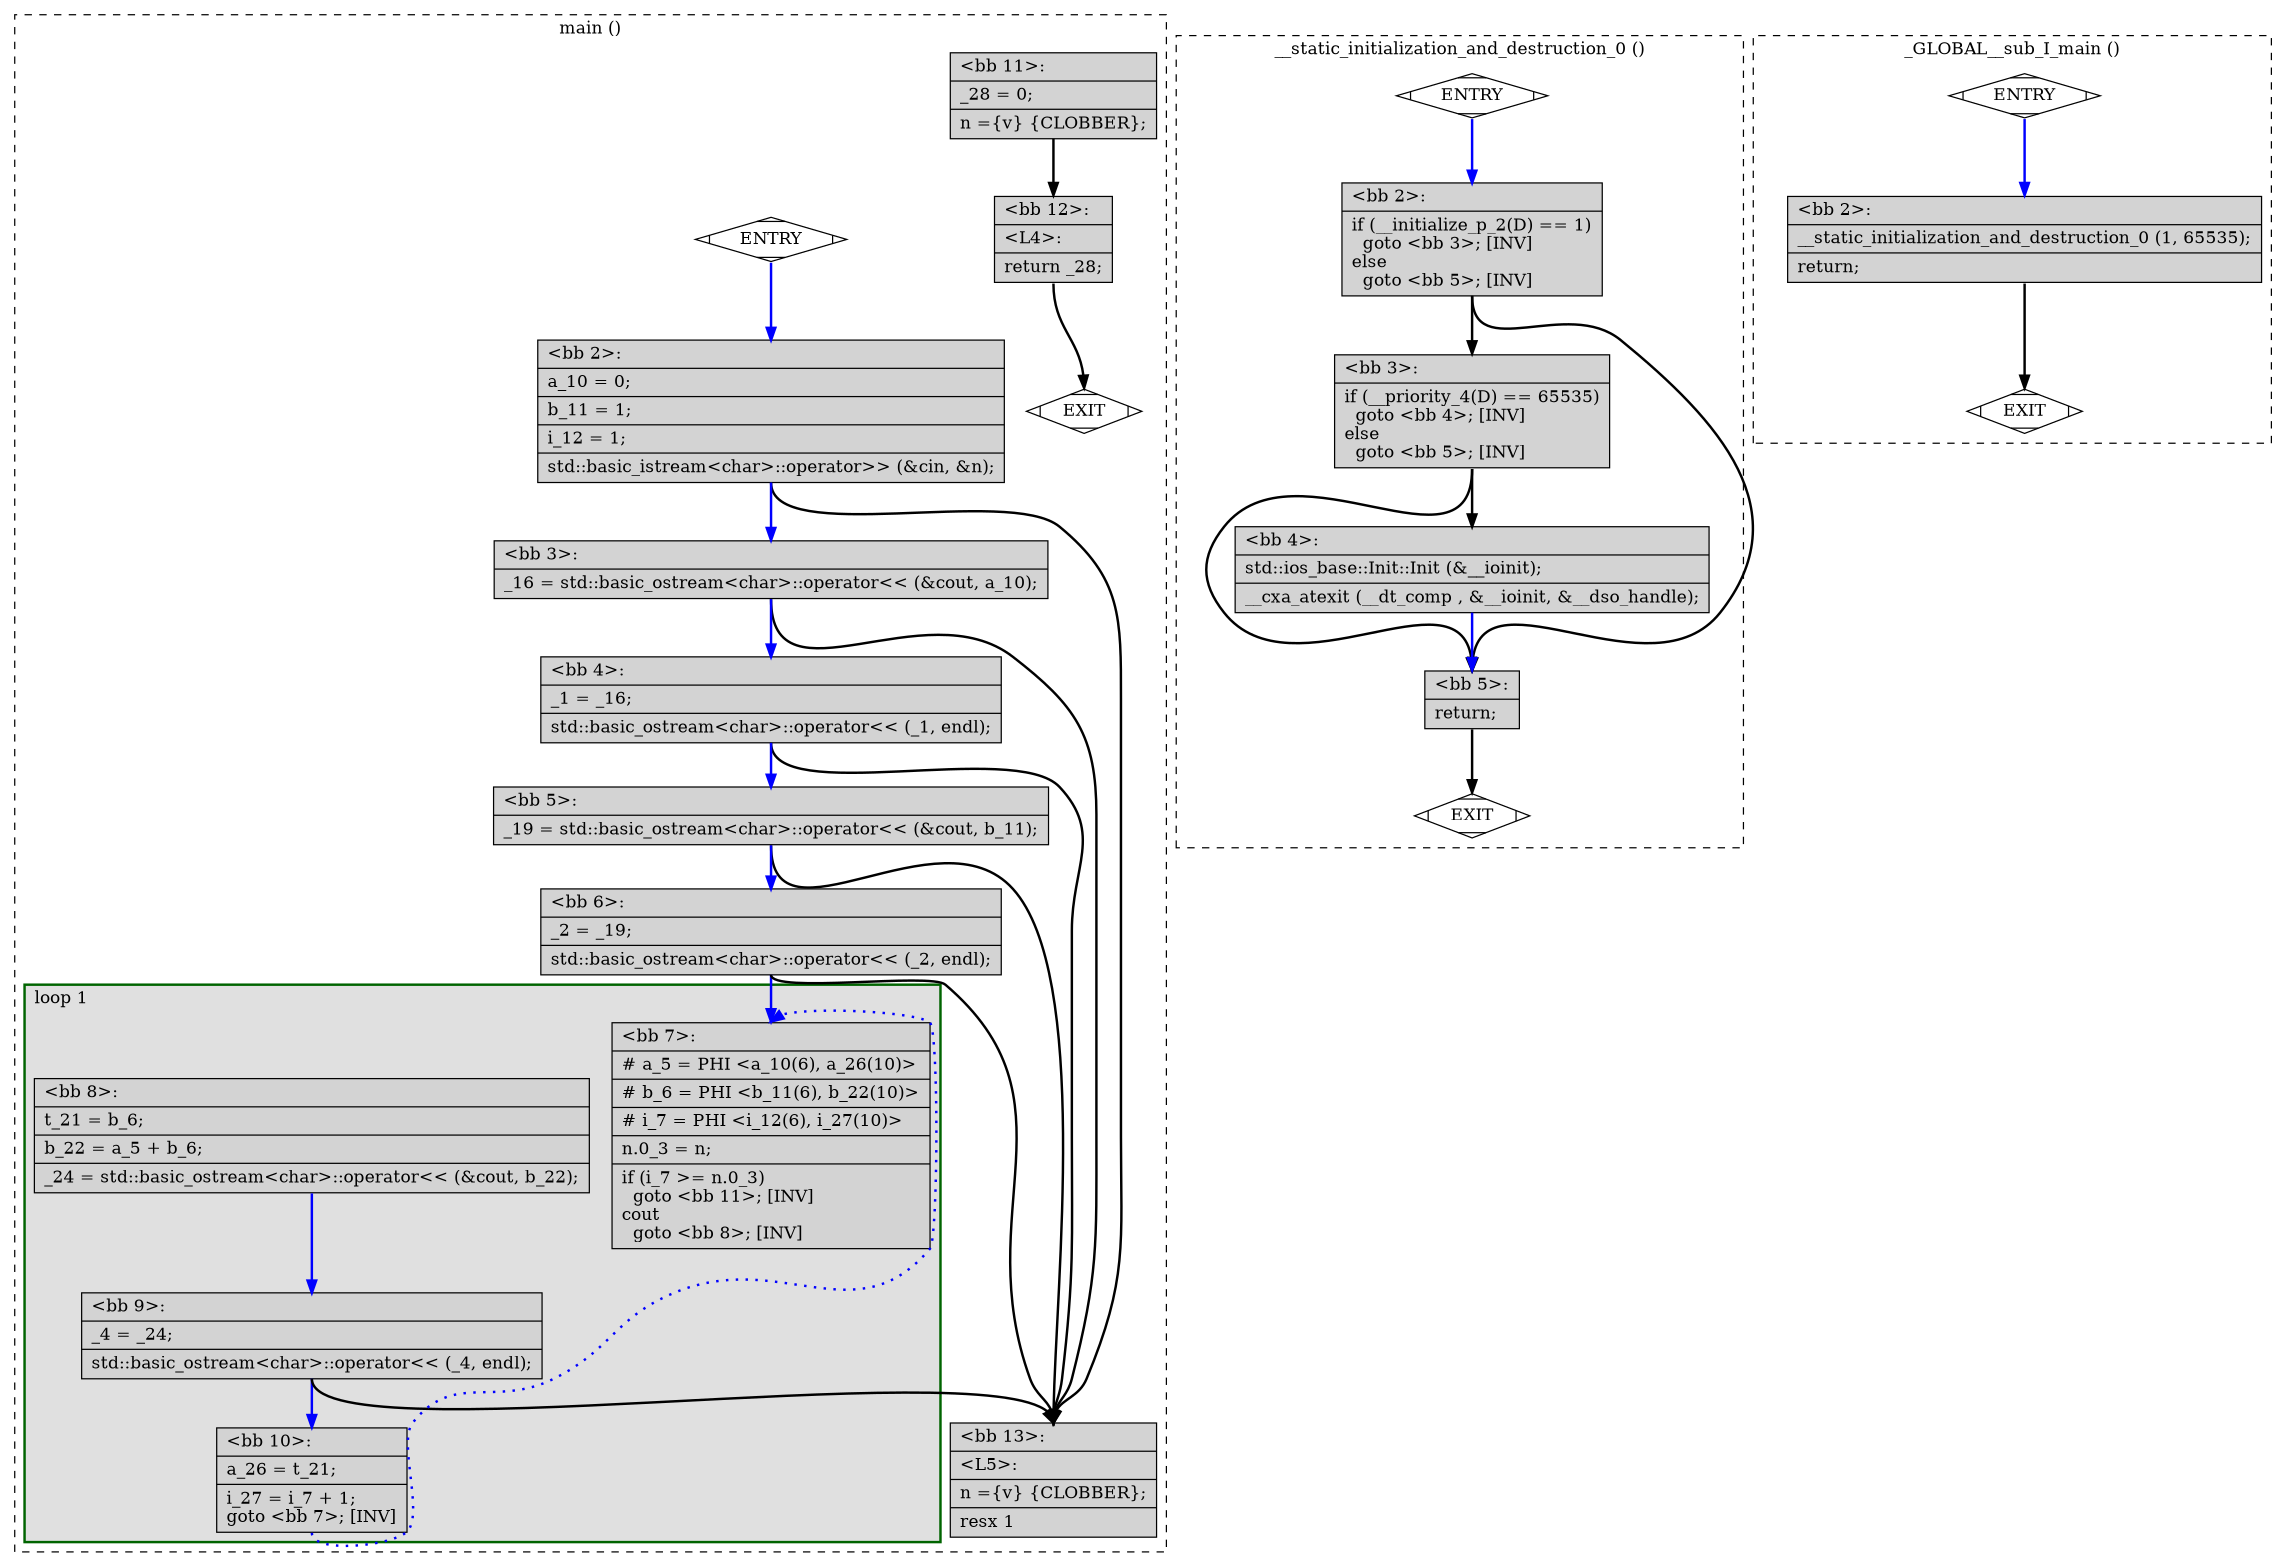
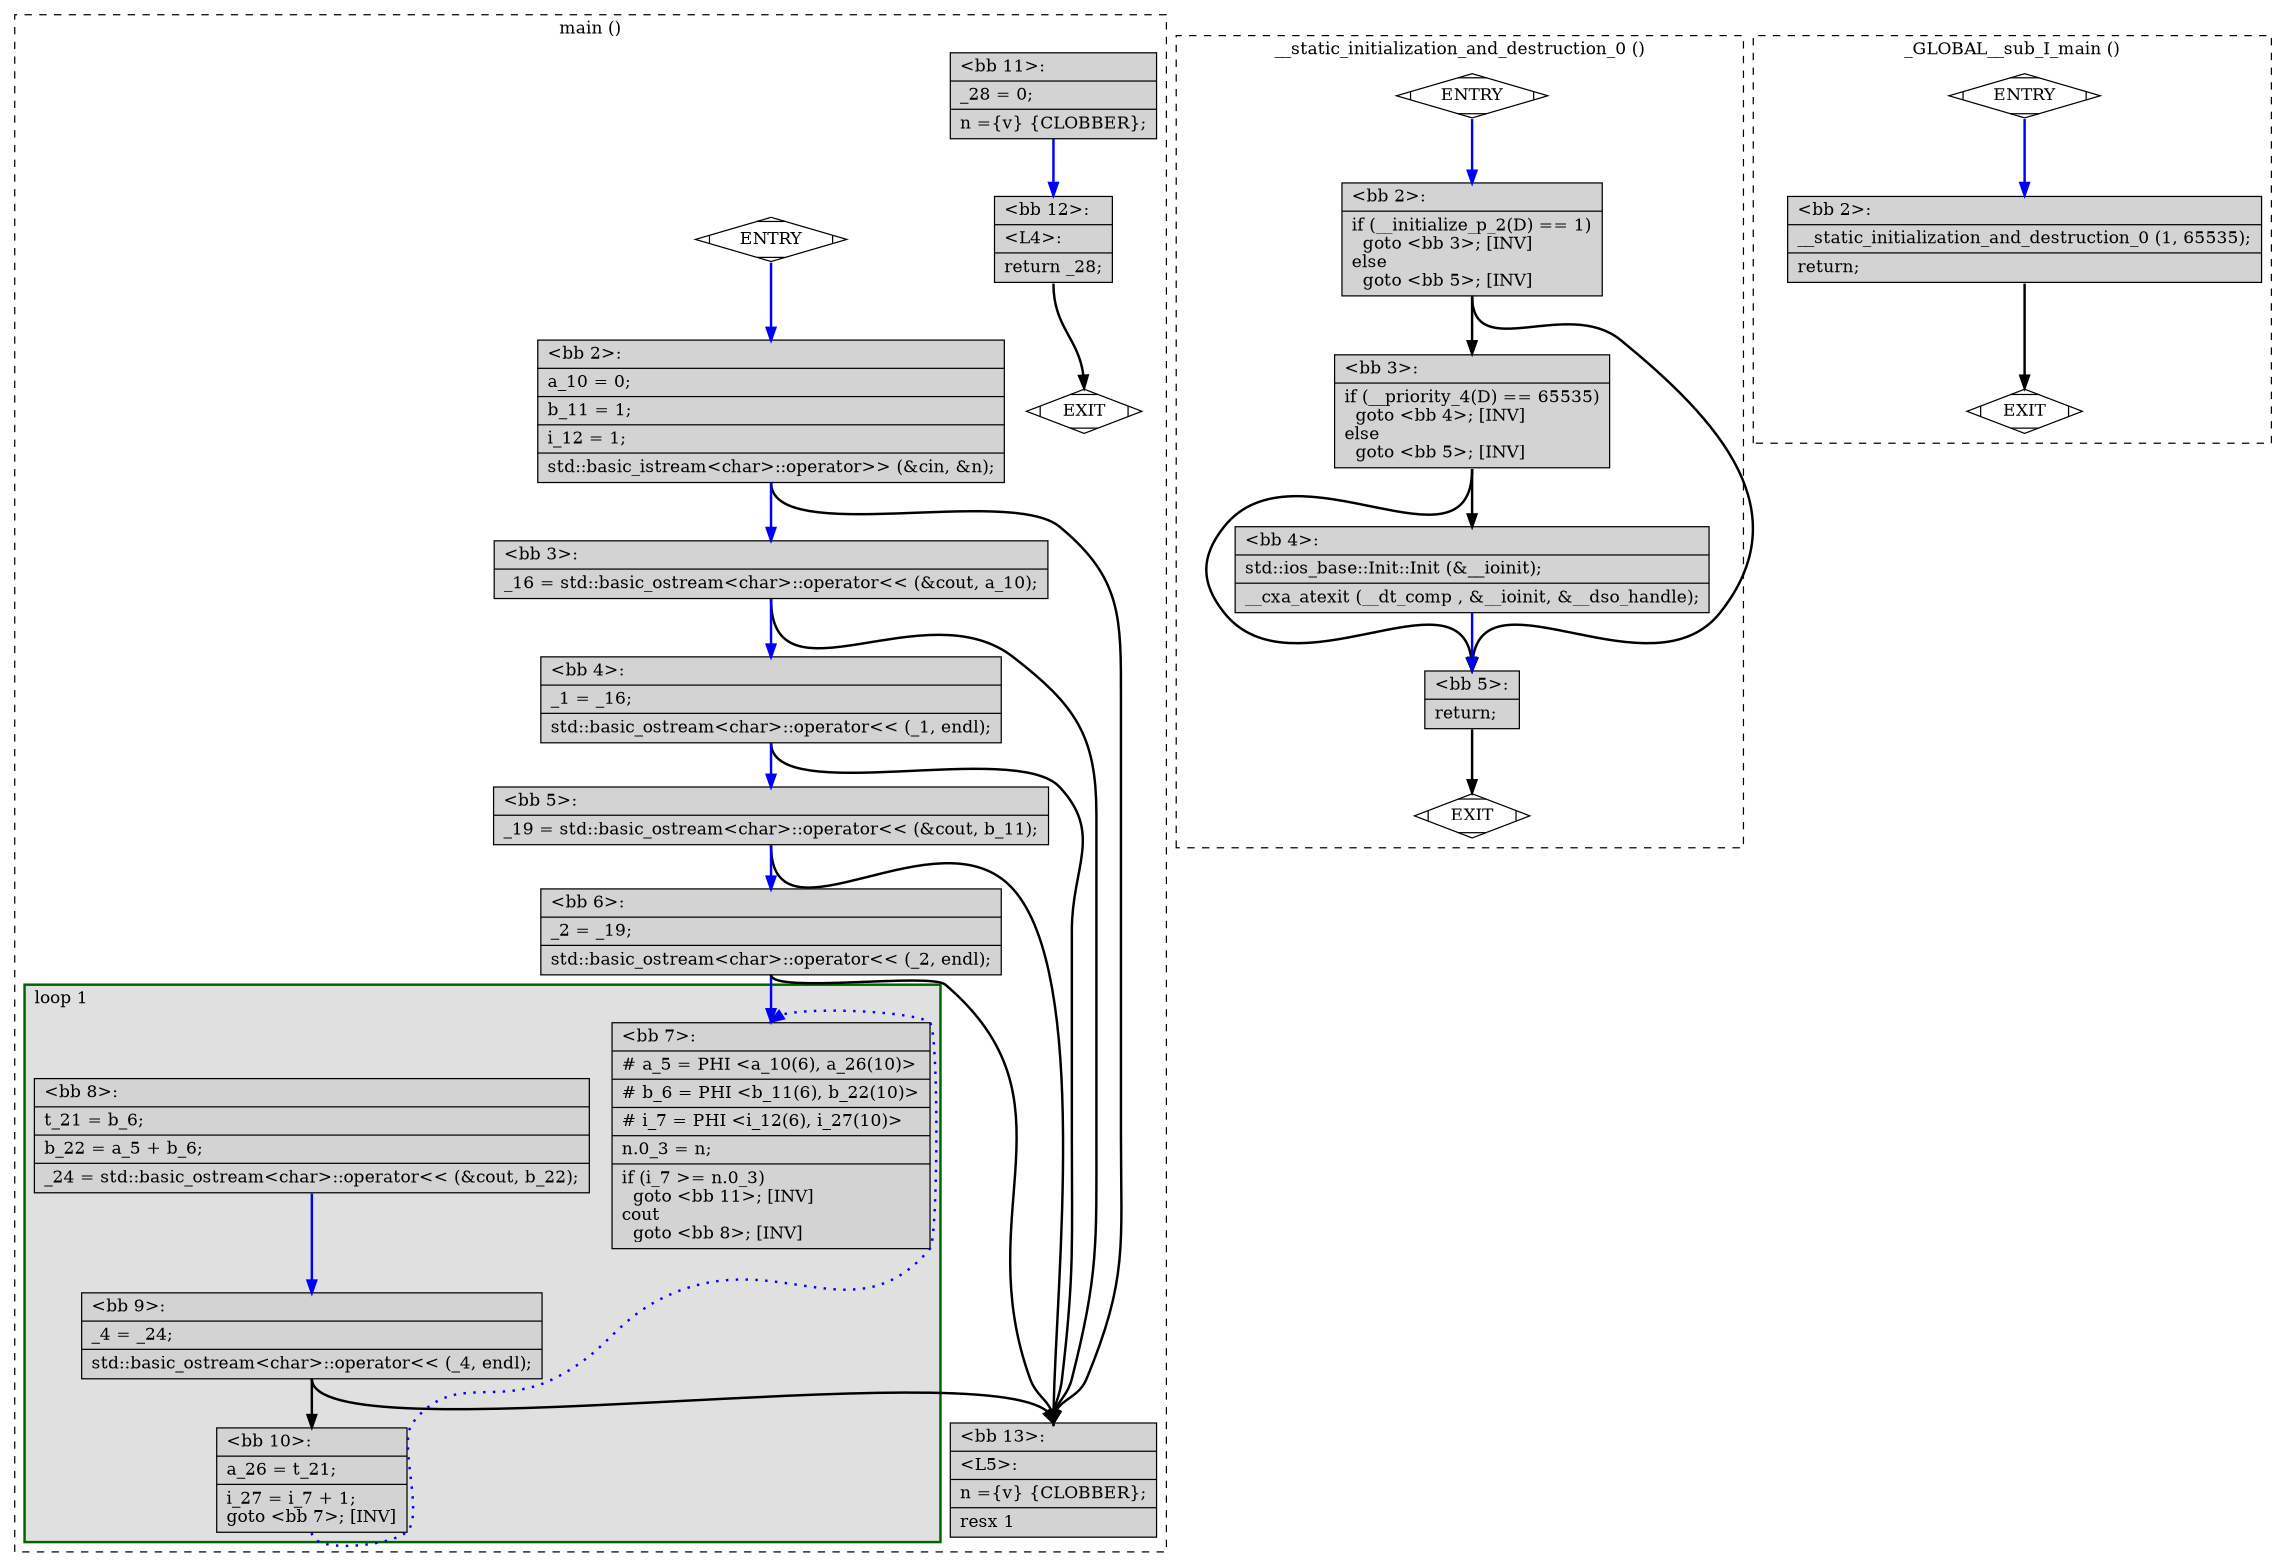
edge "<bb 11>:" -> "<bb 12>:": color black -> blue
edge "<bb 9>:" -> "<bb 10>:": color blue -> black
